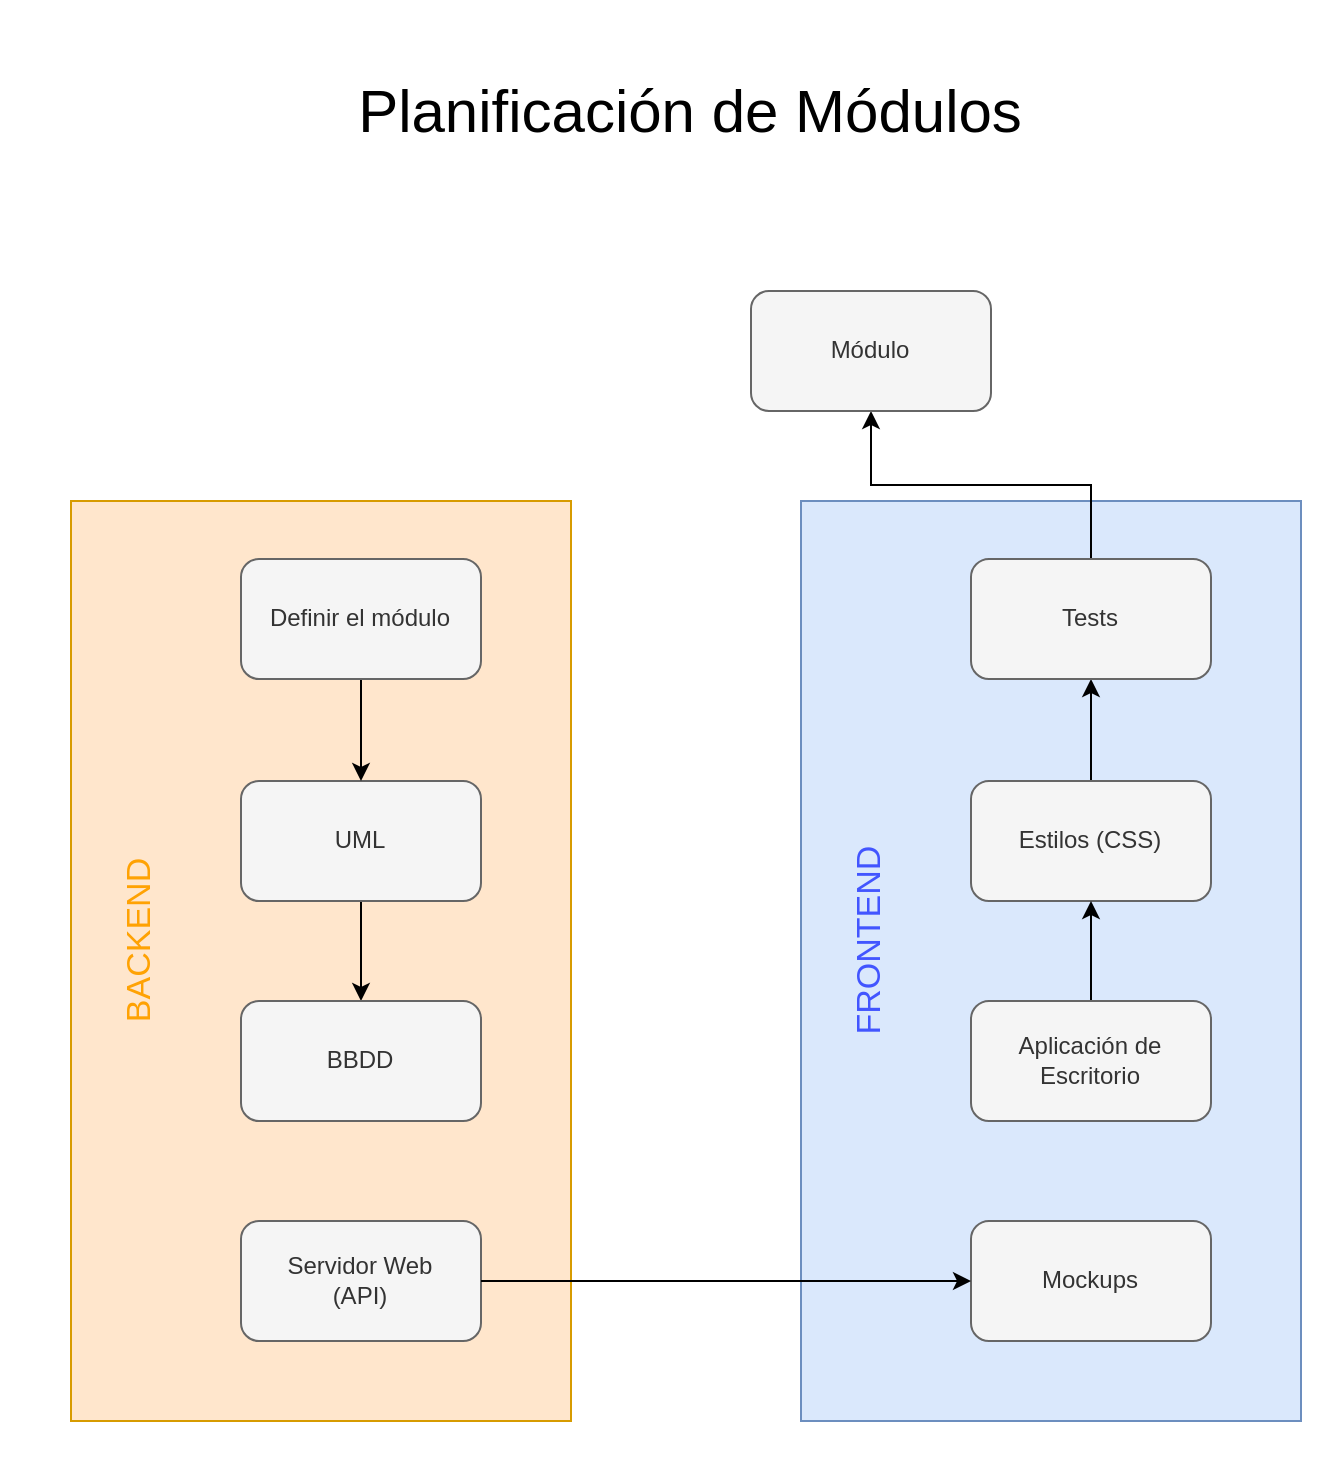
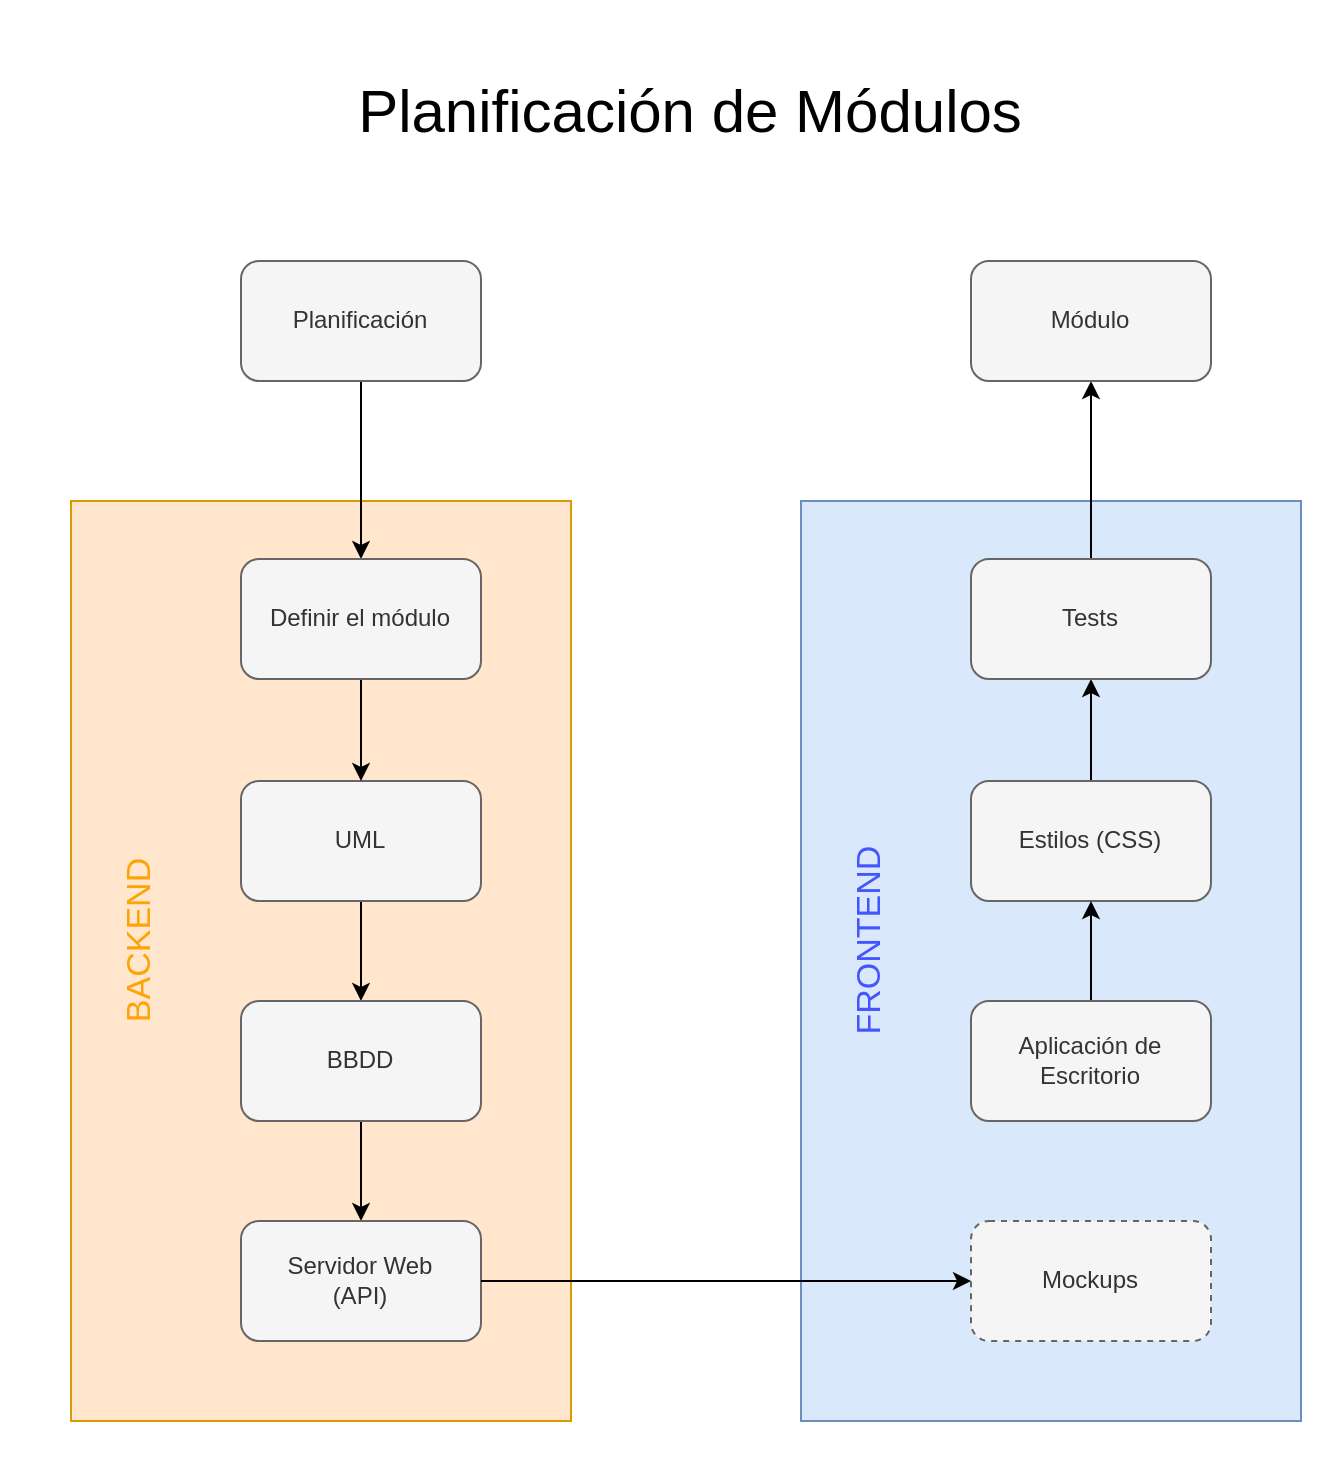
node "Planificación": added
node "Módulo": moved (871, 351) -> (1091, 321)
edge "Planificación" -> "Definir el módulo": added
edge "BBDD" -> "Servidor Web (API)": added
node "Mockups": style solid -> dashed
